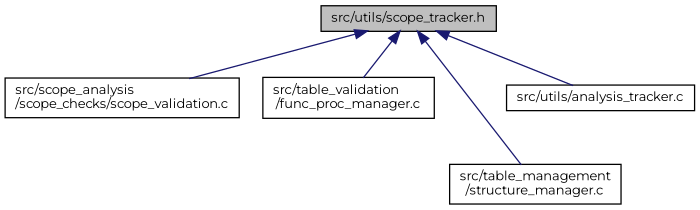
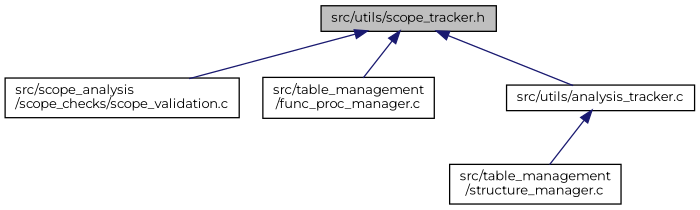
node "src/table_validation /func_proc_manager.c": label "src/table_validation /func_proc_manager.c" -> "src/table_management /func_proc_manager.c"
edge "src/table_management /structure_manager.c" -> "src/utils/scope_tracker.h": now "src/table_management /structure_manager.c" -> "src/utils/analysis_tracker.c"
